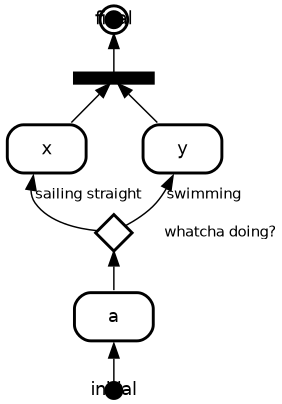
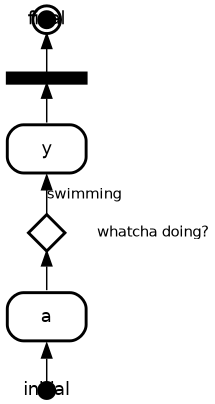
node "x": removed
